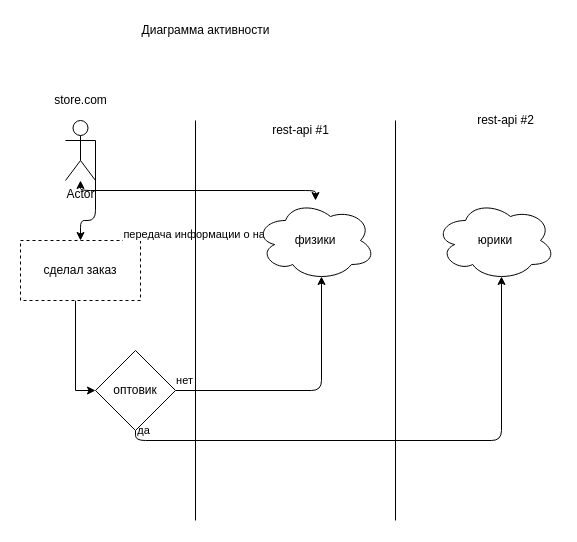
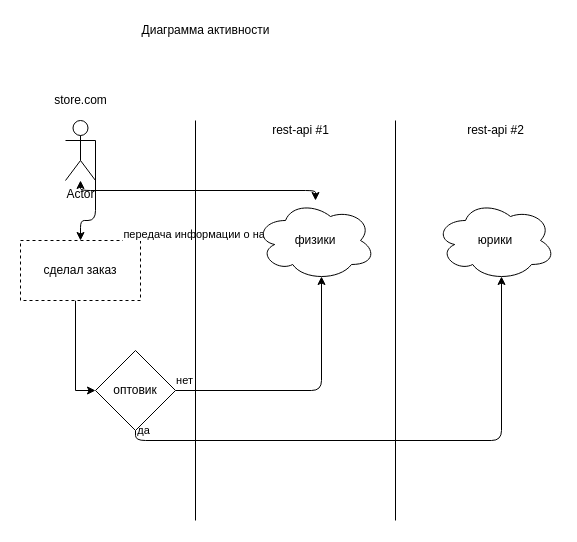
node "rest-api #2": moved (506, 121) -> (496, 131)
